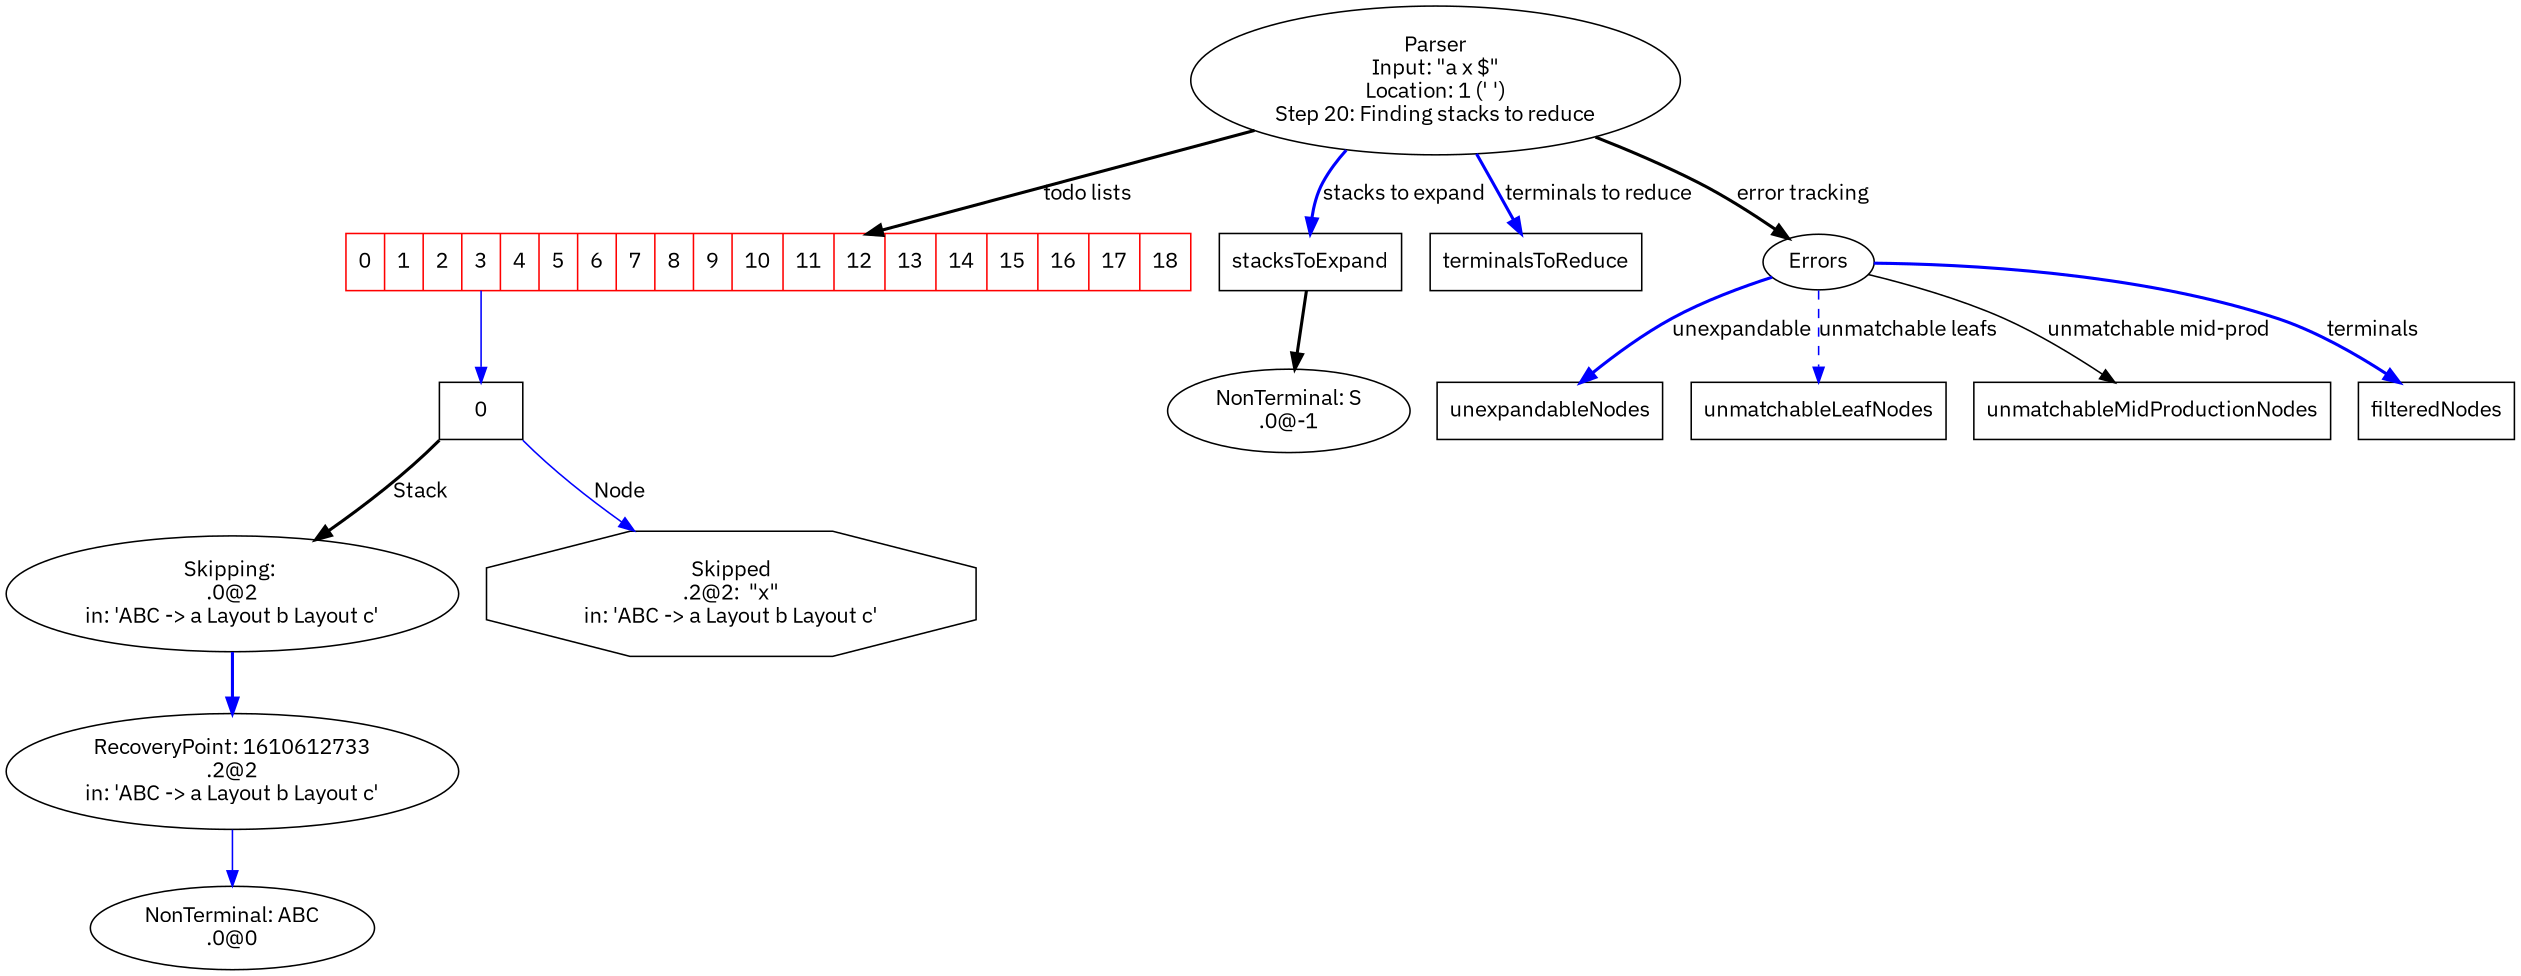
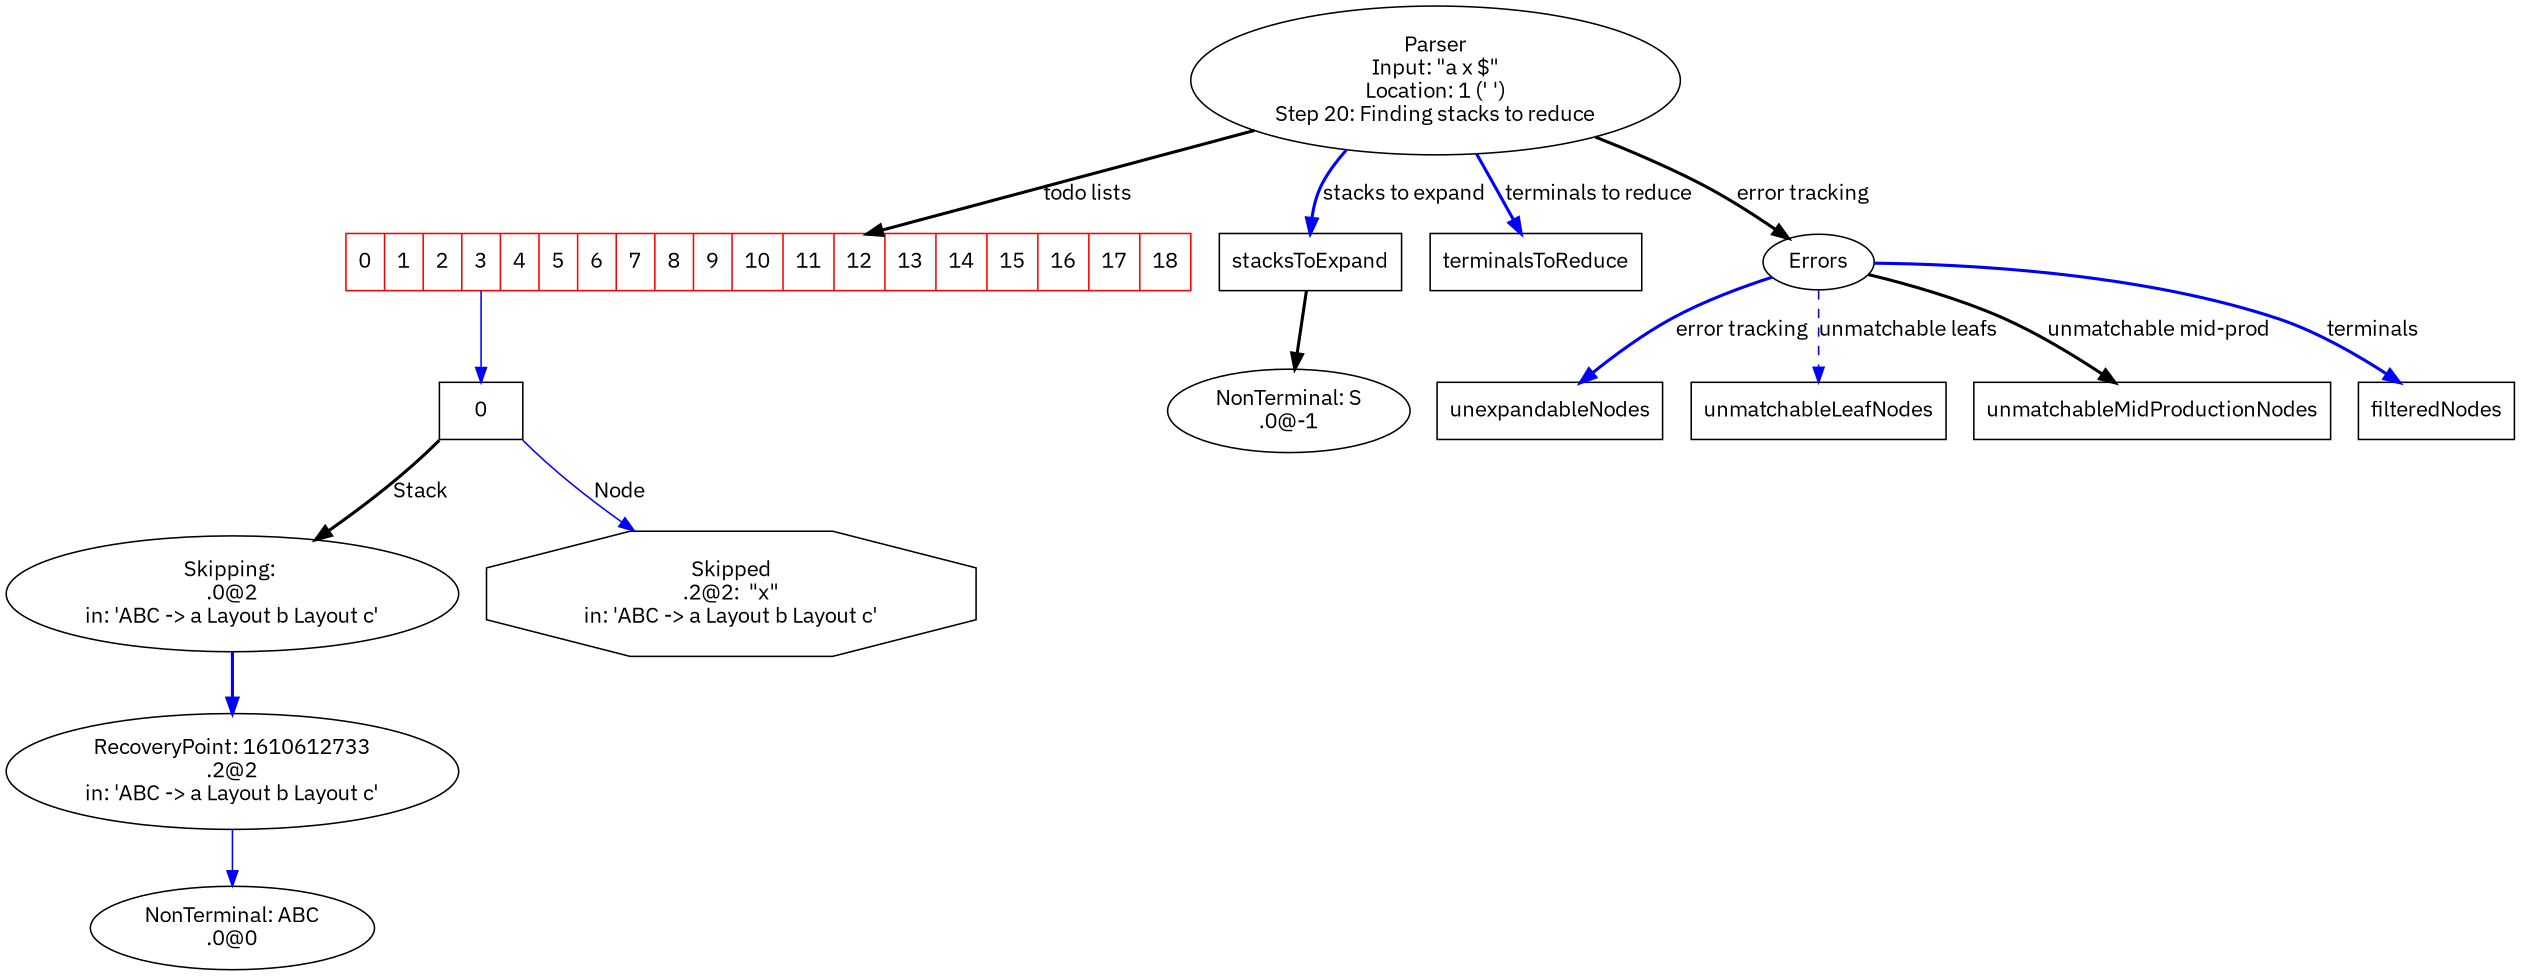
edge "Errors" -> "unmatchableMidProductionNodes": style solid -> bold
edge "Errors" -> "unexpandableNodes": label "unexpandable" -> "error tracking"
